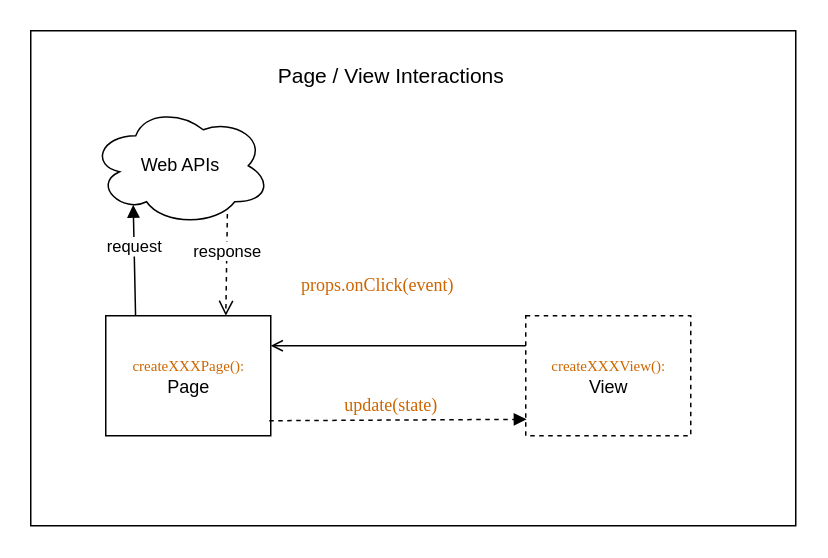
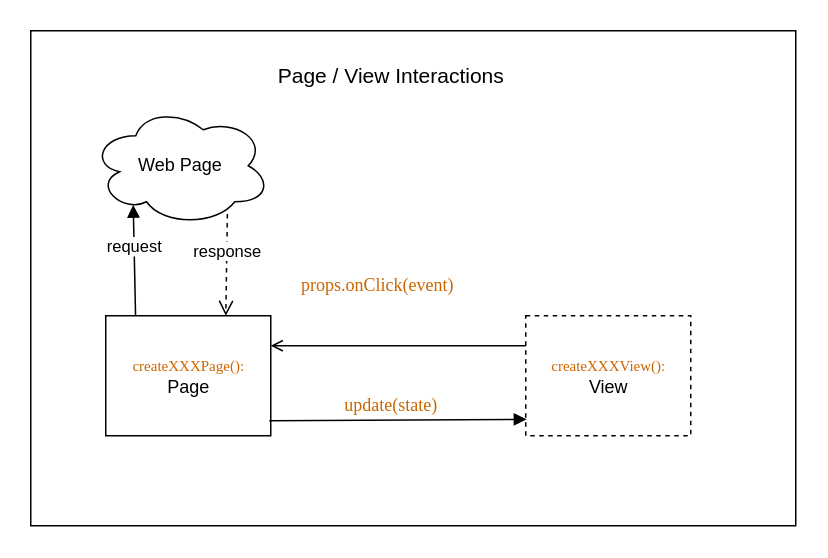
node "Web APIs": label "Web APIs" -> "Web Page"
edge "createXXXPage(): Page" -> "createXXXView(): View": style dashed -> solid
